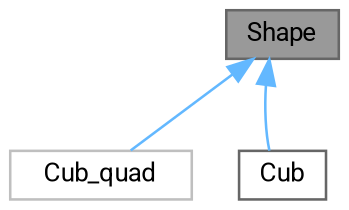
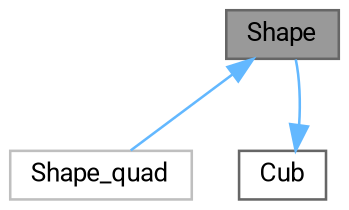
edge "Cub" -> "Shape": reversed
node "Cub_quad": label "Cub_quad" -> "Shape_quad"
